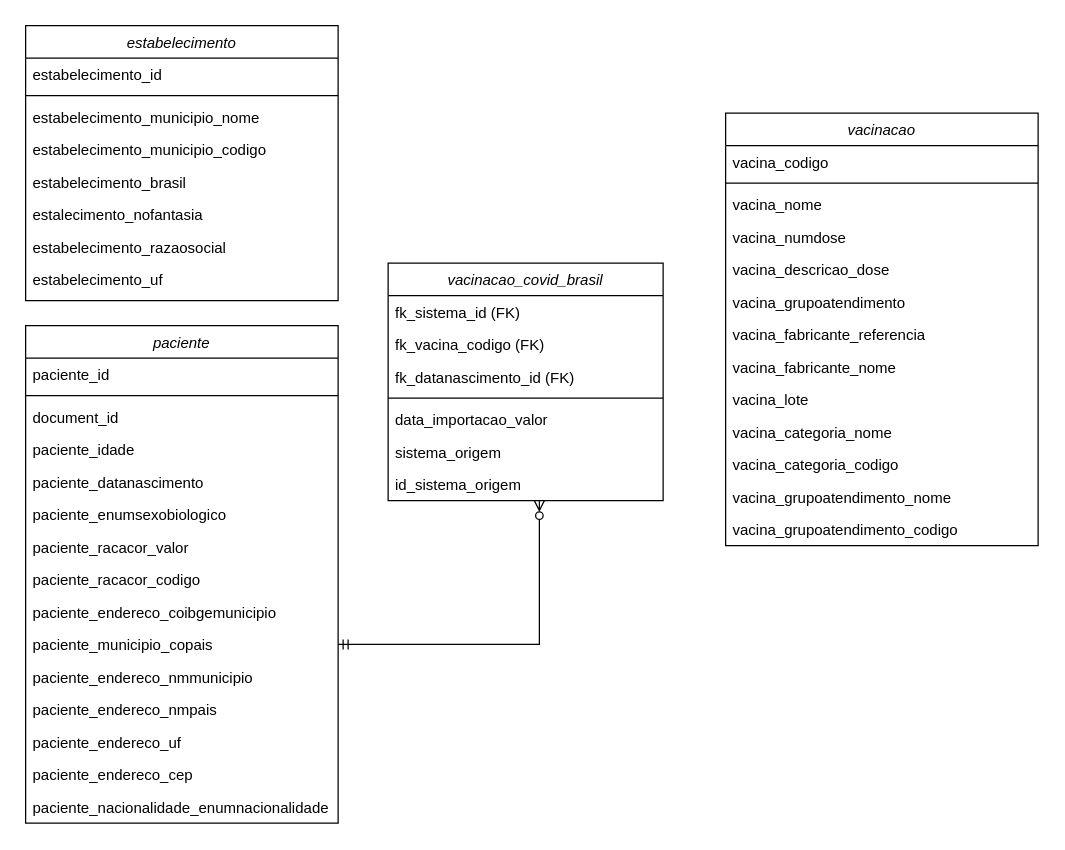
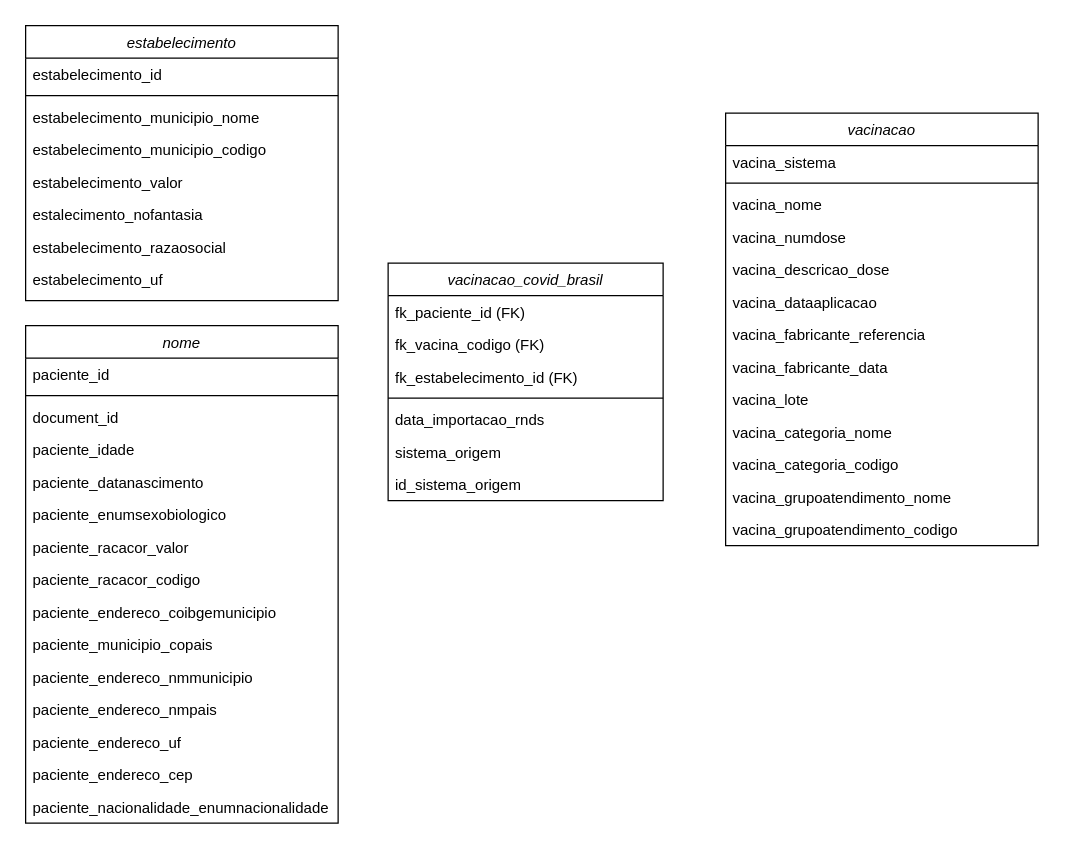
node "vacina_codigo": label "vacina_codigo" -> "vacina_sistema"
node "estabelecimento_brasil": label "estabelecimento_brasil" -> "estabelecimento_valor"
node "vacina_grupoatendimento": label "vacina_grupoatendimento" -> "vacina_dataaplicacao"
node "fk_sistema_id (FK)": label "fk_sistema_id (FK)" -> "fk_paciente_id (FK)"
node "paciente": label "paciente" -> "nome"
node "vacina_fabricante_nome": label "vacina_fabricante_nome" -> "vacina_fabricante_data"
node "fk_datanascimento_id (FK)": label "fk_datanascimento_id (FK)" -> "fk_estabelecimento_id (FK)"
node "data_importacao_valor": label "data_importacao_valor" -> "data_importacao_rnds"
edge "id_sistema_origem" -- "paciente_municipio_copais": removed
